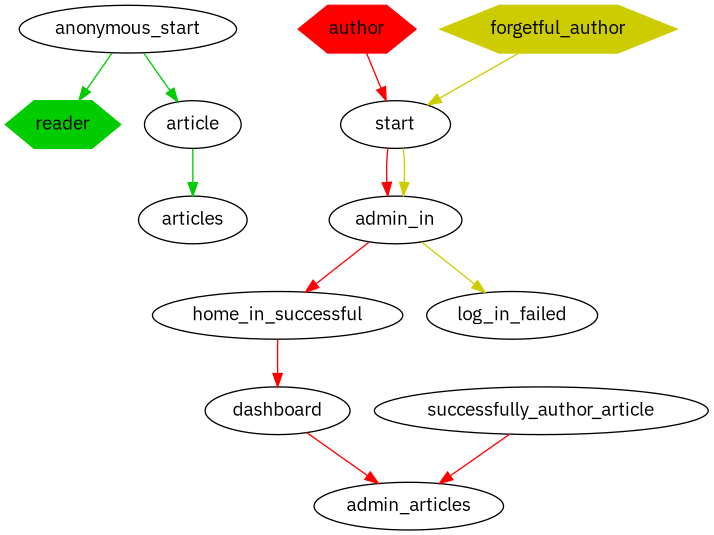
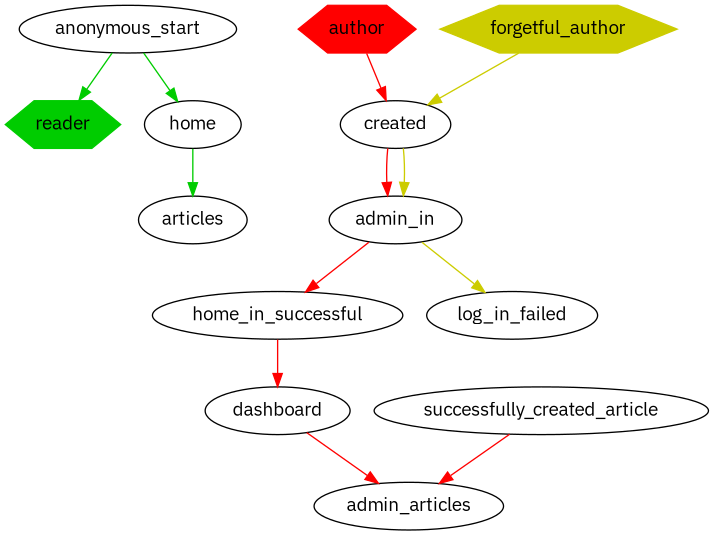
node "article": label "article" -> "home"
node "start": label "start" -> "created"
node "successfully_author_article": label "successfully_author_article" -> "successfully_created_article"
